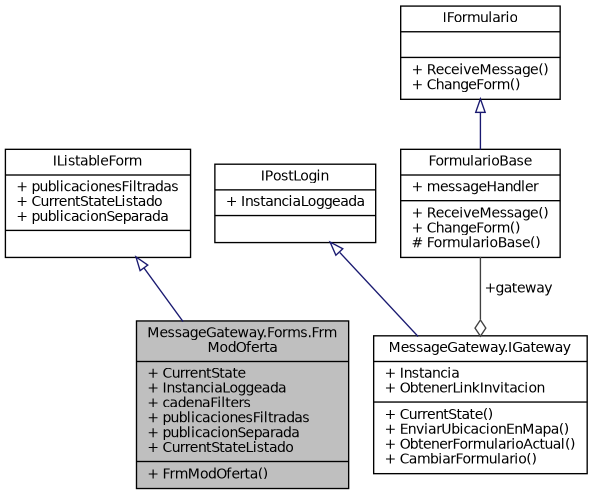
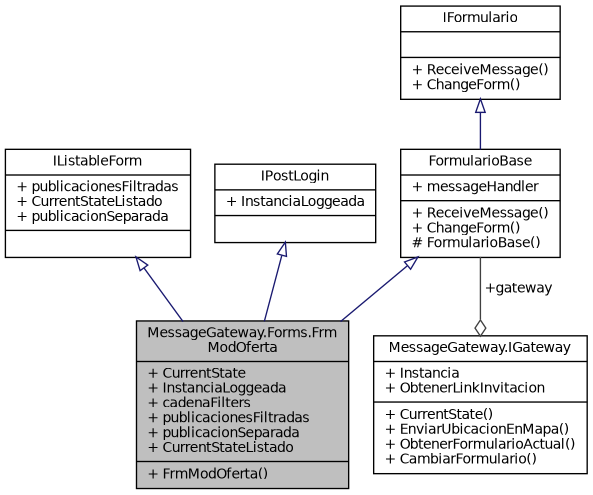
edge "MessageGateway.Forms.Frm" -> "FormularioBase": added
edge "MessageGateway.IGateway" -> "IPostLogin": now "MessageGateway.Forms.Frm" -> "IPostLogin"
